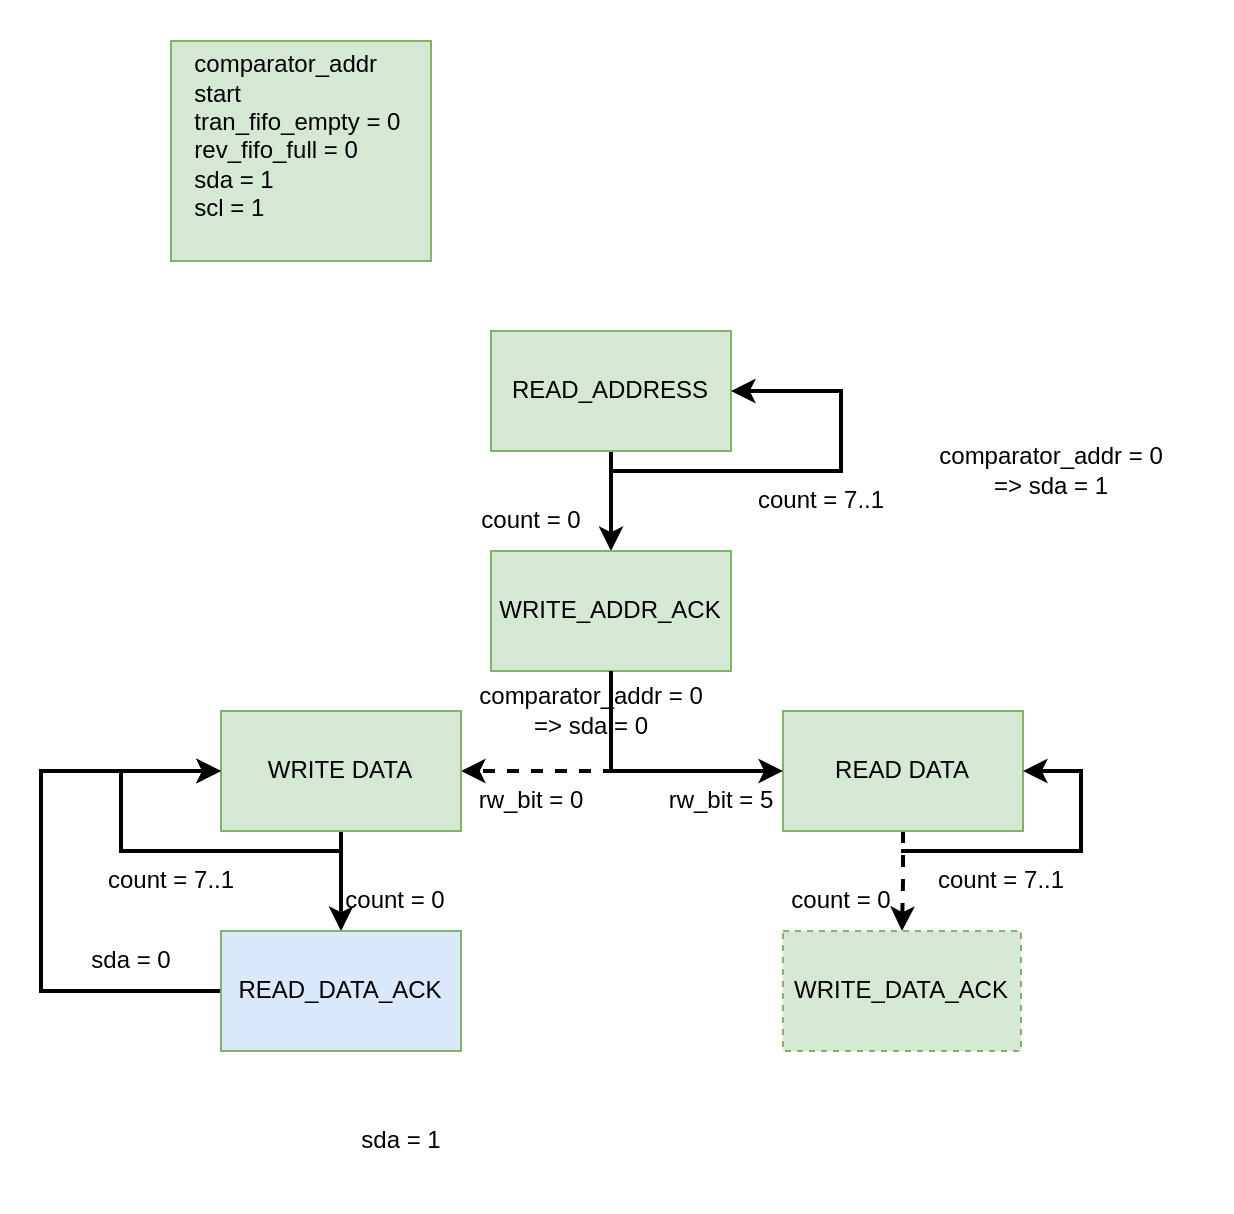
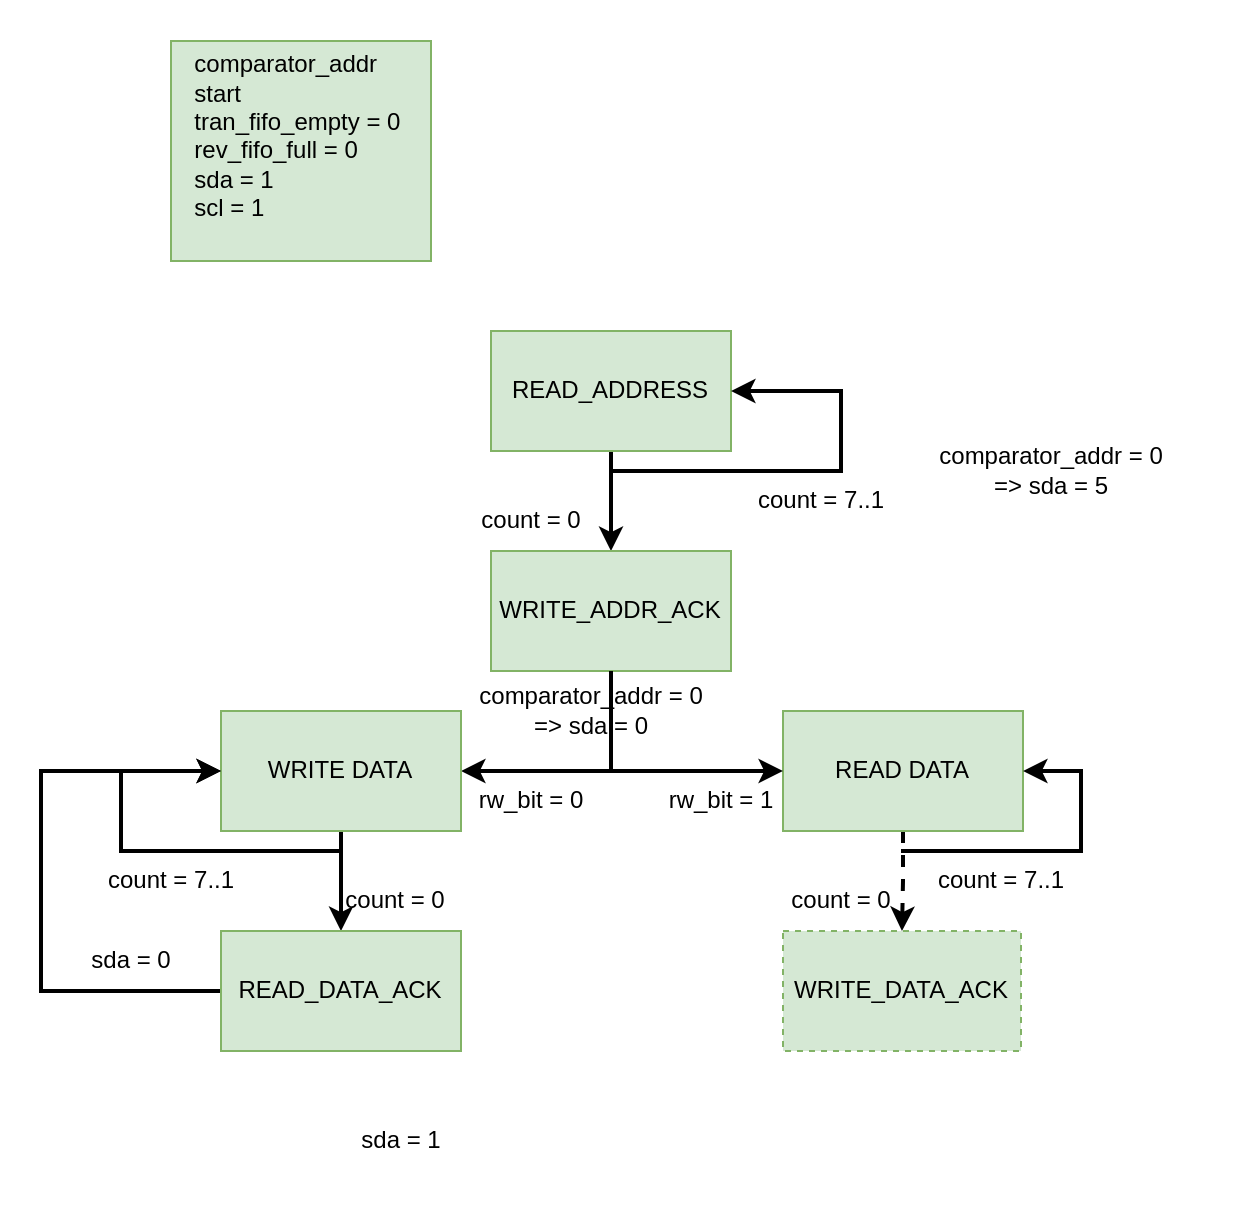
node "comparator_addr = 0 => sda = 1": label "comparator_addr = 0 => sda = 1" -> "comparator_addr = 0 => sda = 5"
edge "WRITE_ADDR_ACK" -> "WRITE DATA": style dashed -> solid
node "rw_bit = 5": label "rw_bit = 5" -> "rw_bit = 1"
node "READ_DATA_ACK": fillcolor #dae8fc -> #d5e8d4
